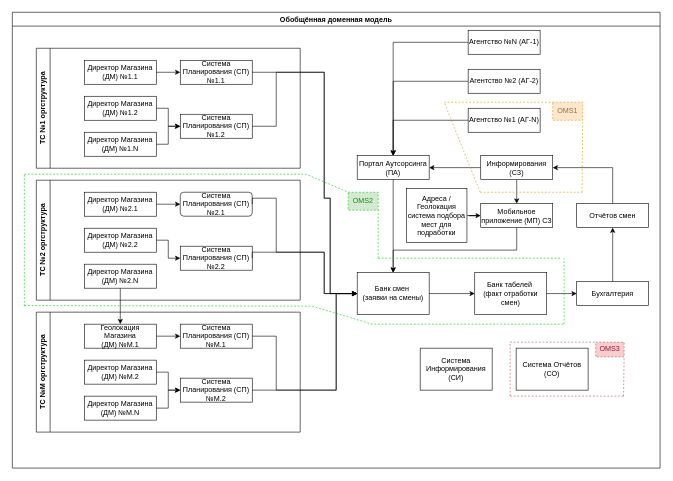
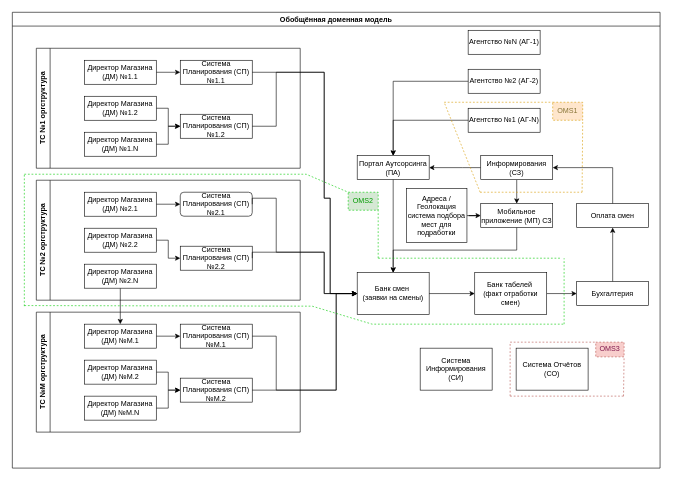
edge "Агентство №N (АГ-1)" -> "Портал Аутсорсинга (ПА)": removed
node "Отчётов смен": label "Отчётов смен" -> "Оплата смен"
node "Геолокация Магазина (ДМ) №M.1": label "Геолокация Магазина (ДМ) №M.1" -> "Директор Магазина (ДМ) №M.1"
